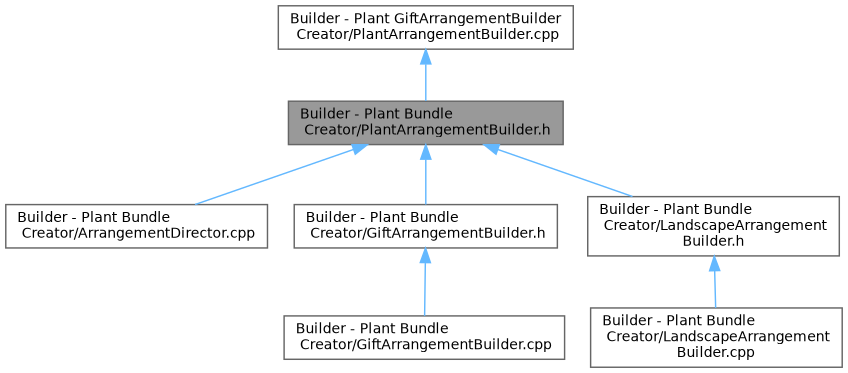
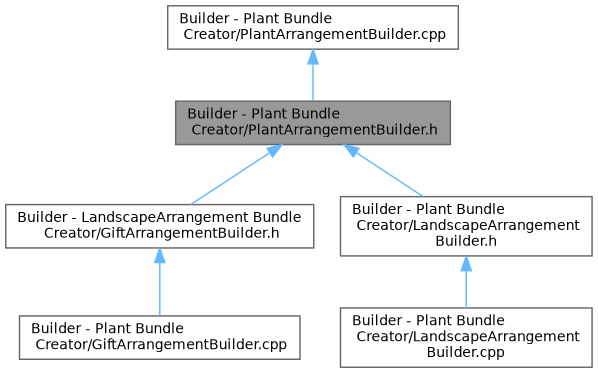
node "Builder - Plant GiftArrangementBuilder Creator/PlantArrangementBuilder.cpp": label "Builder - Plant GiftArrangementBuilder Creator/PlantArrangementBuilder.cpp" -> "Builder - Plant Bundle Creator/PlantArrangementBuilder.cpp"
node "Builder - Plant Bundle Creator/ArrangementDirector.cpp": removed
node "Builder - Plant Bundle Creator/GiftArrangementBuilder.h": label "Builder - Plant Bundle Creator/GiftArrangementBuilder.h" -> "Builder - LandscapeArrangement Bundle Creator/GiftArrangementBuilder.h"
